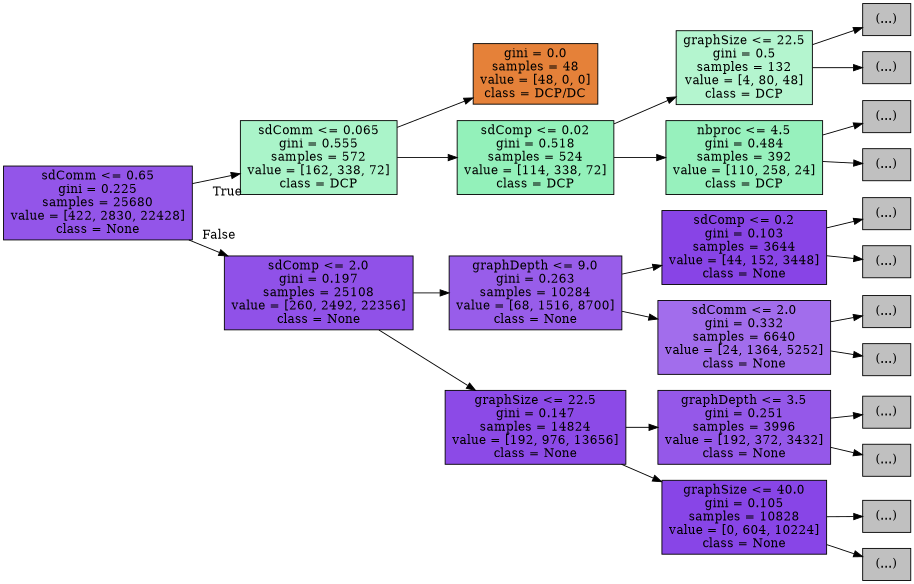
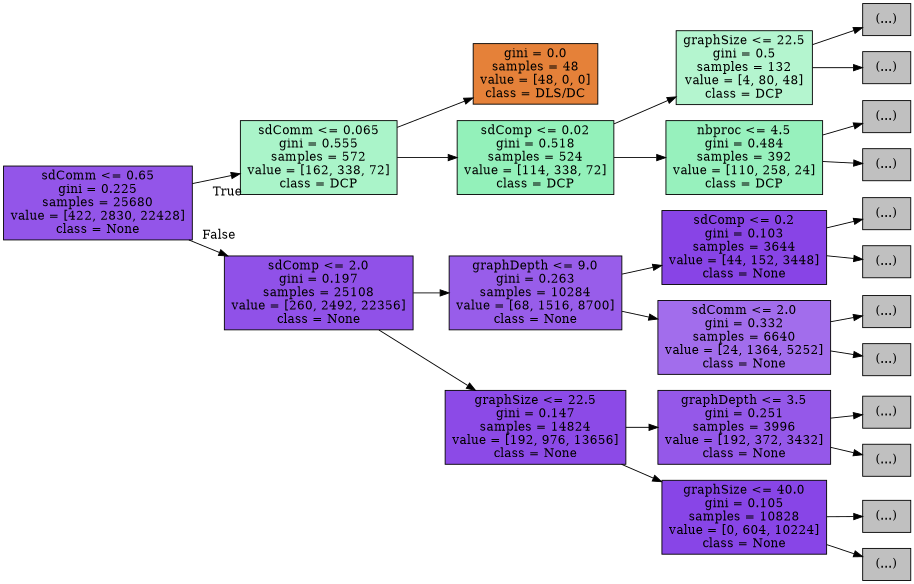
node "gini = 0.0 samples = 48 value = [48, 0, 0] class = DCP/DC": label "gini = 0.0 samples = 48 value = [48, 0, 0] class = DCP/DC" -> "gini = 0.0 samples = 48 value = [48, 0, 0] class = DLS/DC"
